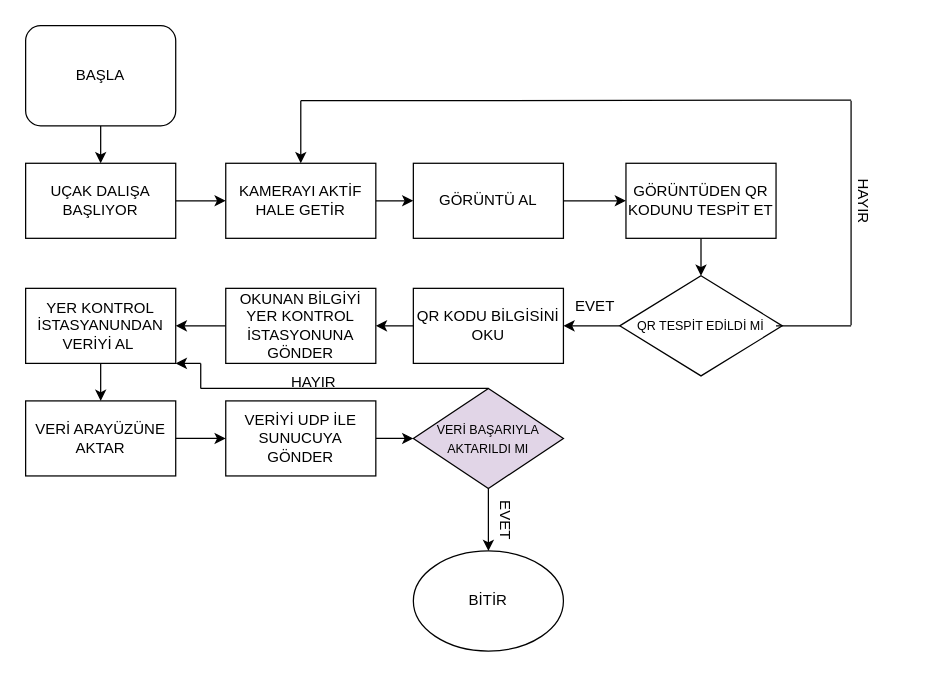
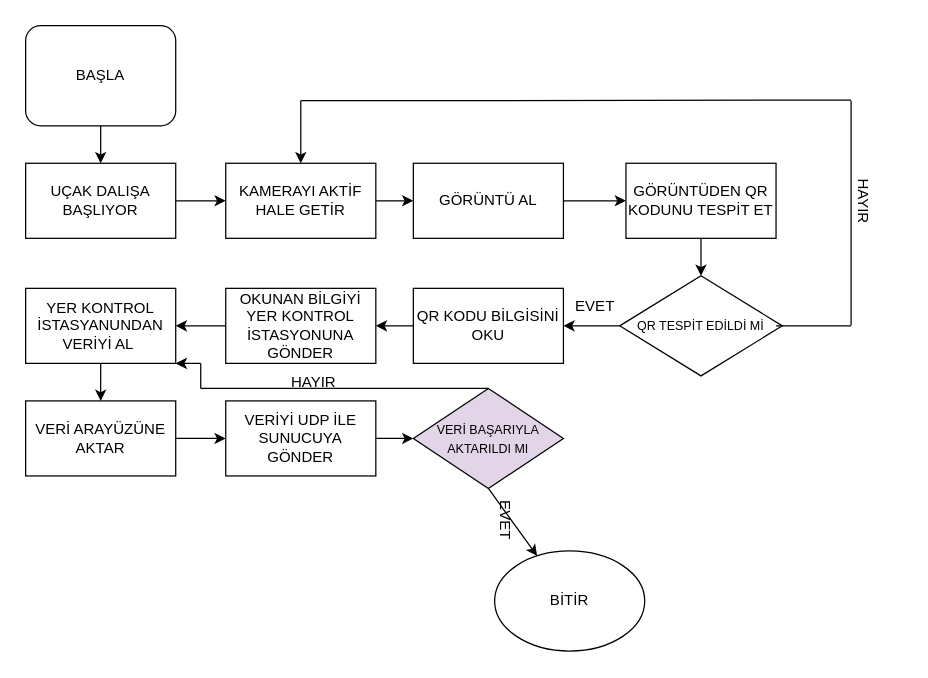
node "BİTİR": moved (488, 601) -> (569, 601)
